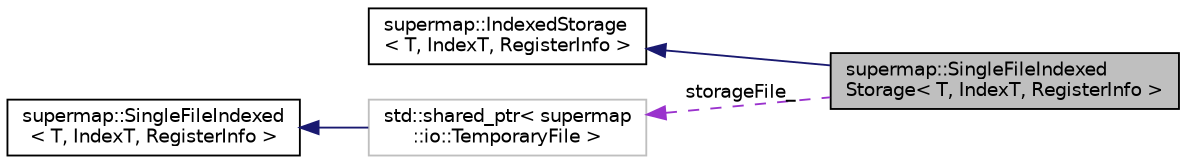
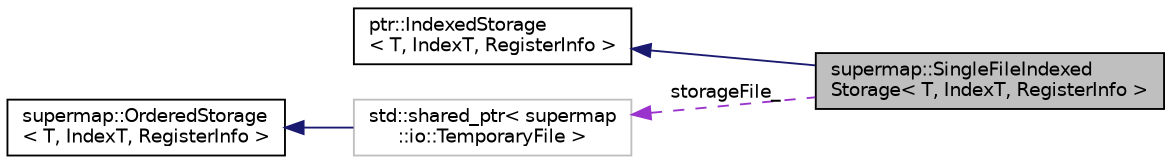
node "supermap::IndexedStorage < T, IndexT, RegisterInfo >": label "supermap::IndexedStorage < T, IndexT, RegisterInfo >" -> "ptr::IndexedStorage < T, IndexT, RegisterInfo >"
node "supermap::SingleFileIndexed < T, IndexT, RegisterInfo >": label "supermap::SingleFileIndexed < T, IndexT, RegisterInfo >" -> "supermap::OrderedStorage < T, IndexT, RegisterInfo >"
